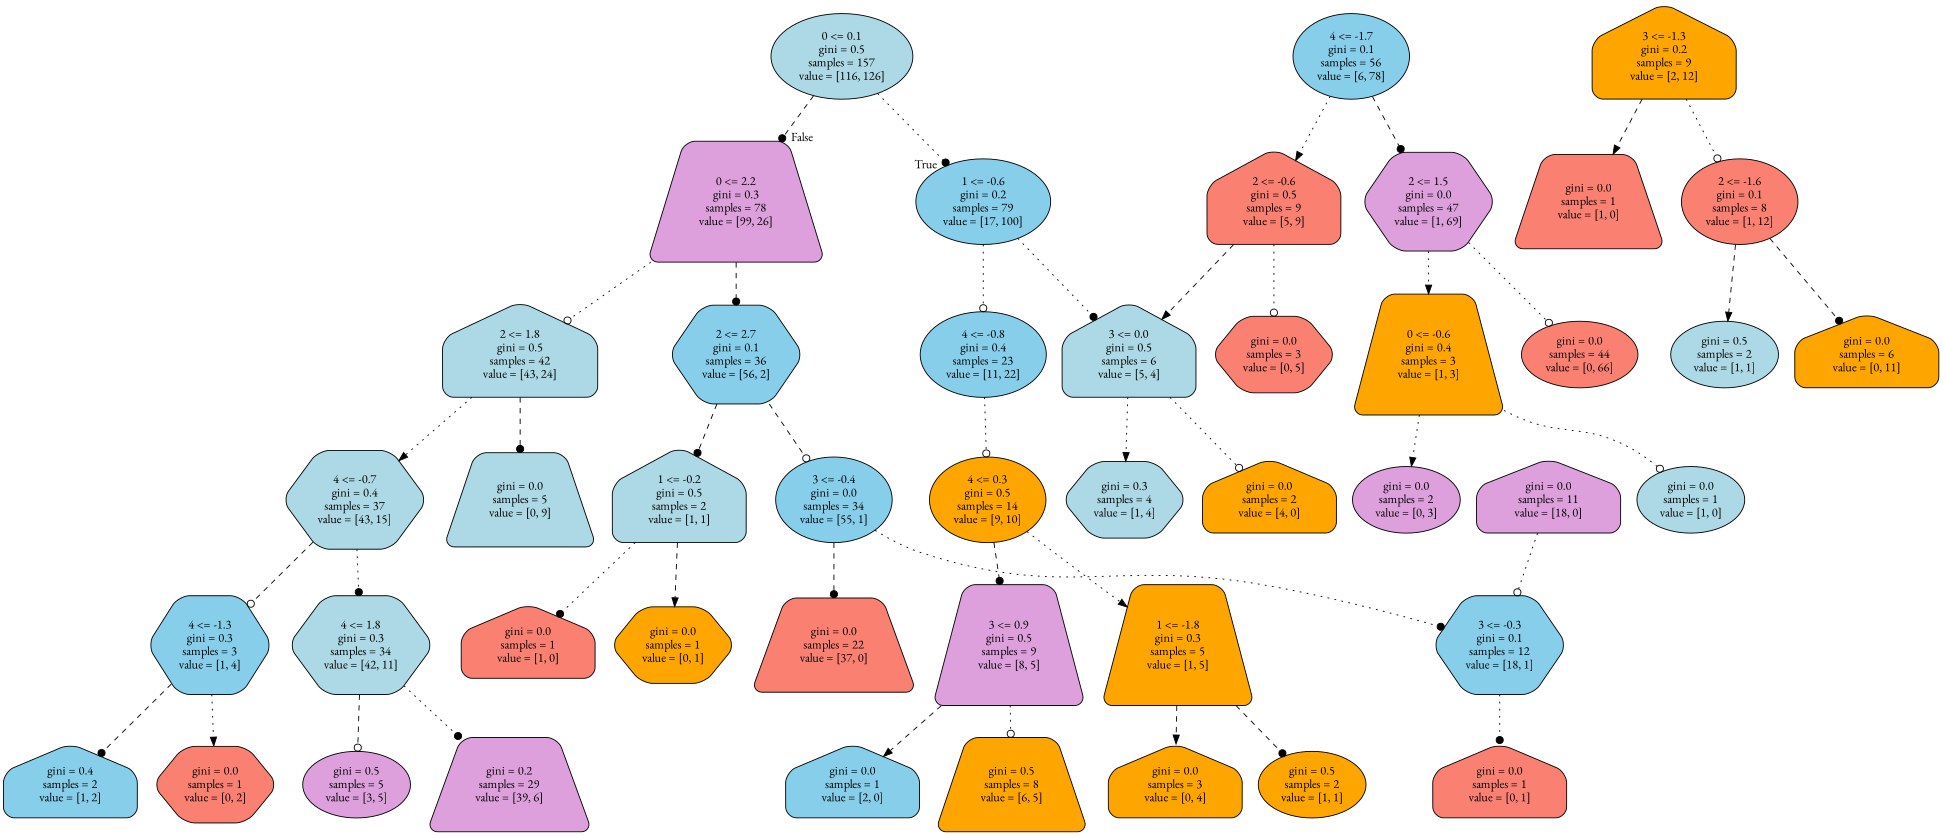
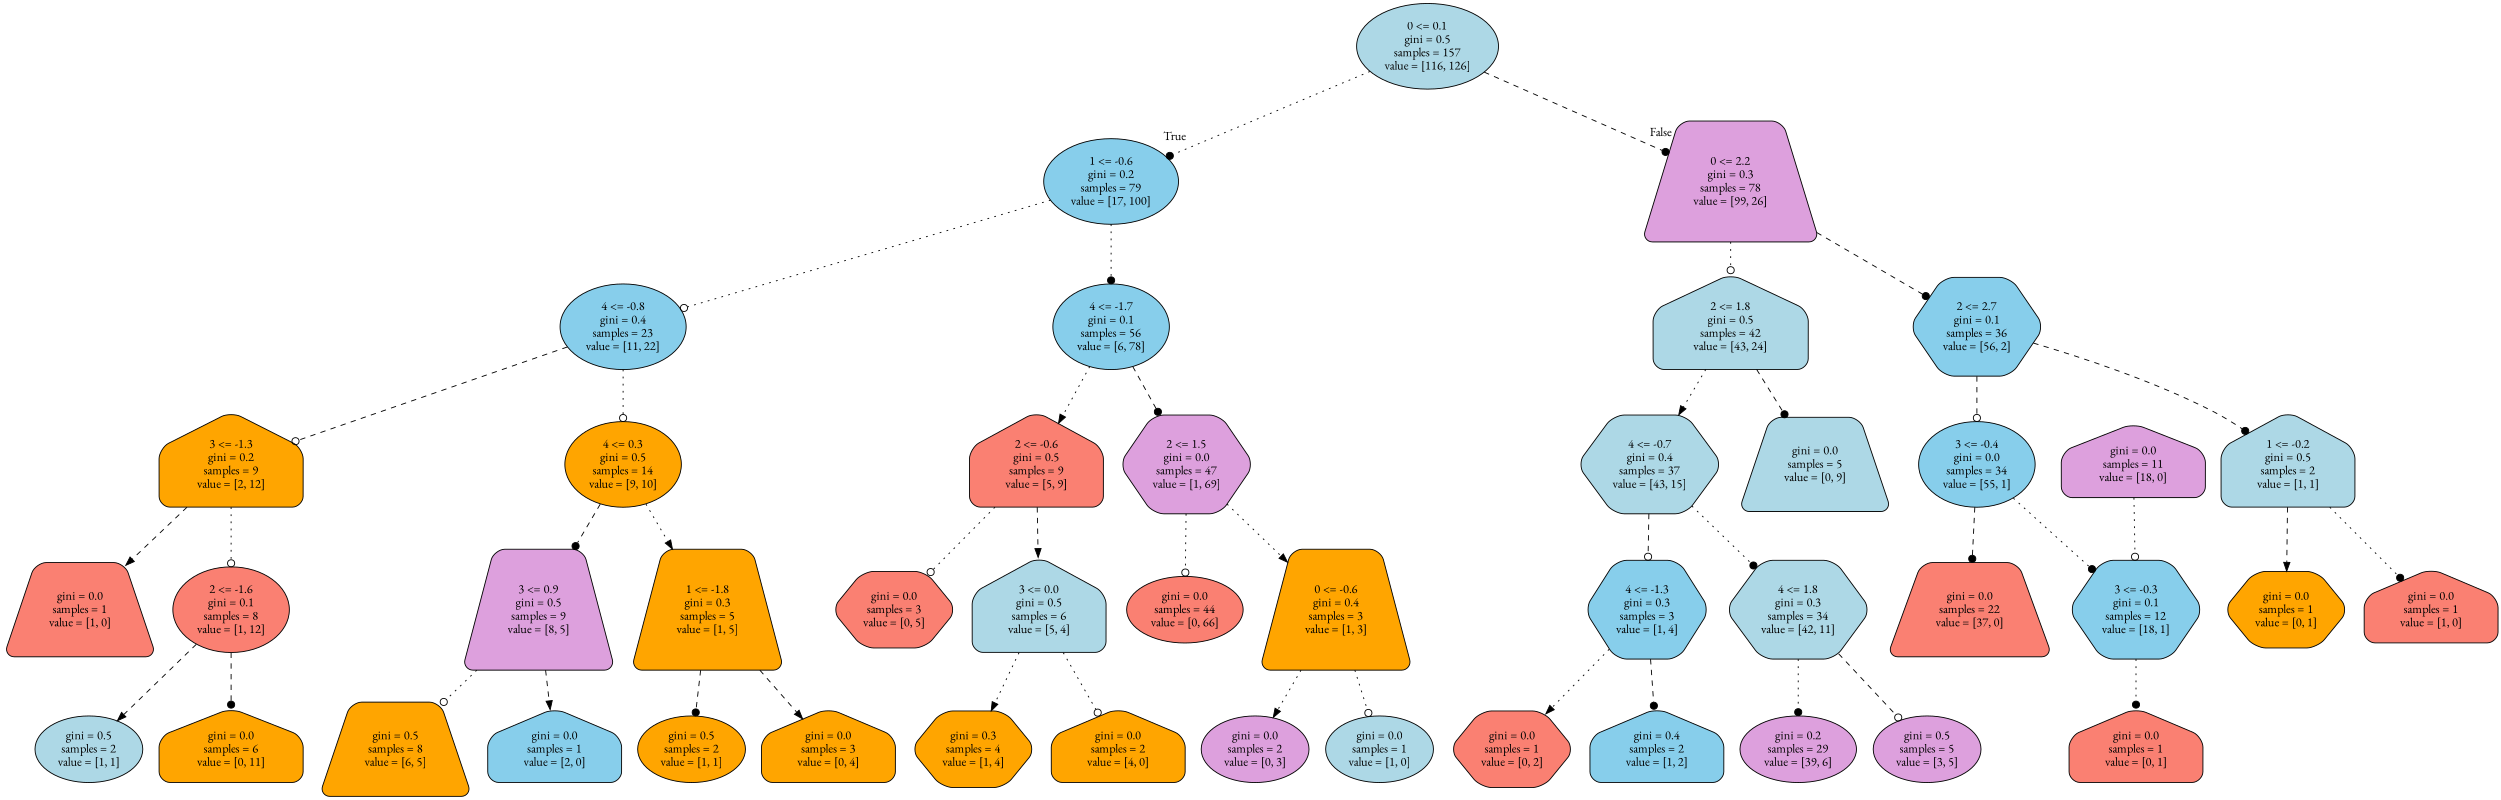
edge "1 <= -0.6 gini = 0.2 samples = 79 value = [17, 100]" -> "3 <= 0.0 gini = 0.5 samples = 6 value = [5, 4]": now "1 <= -0.6 gini = 0.2 samples = 79 value = [17, 100]" -> "4 <= -1.7 gini = 0.1 samples = 56 value = [6, 78]"
edge "4 <= -0.8 gini = 0.4 samples = 23 value = [11, 22]" -> "3 <= -1.3 gini = 0.2 samples = 9 value = [2, 12]": added
node "gini = 0.3 samples = 4 value = [1, 4]": fillcolor lightblue -> orange
node "gini = 0.2 samples = 29 value = [39, 6]": shape trapezium -> ellipse
